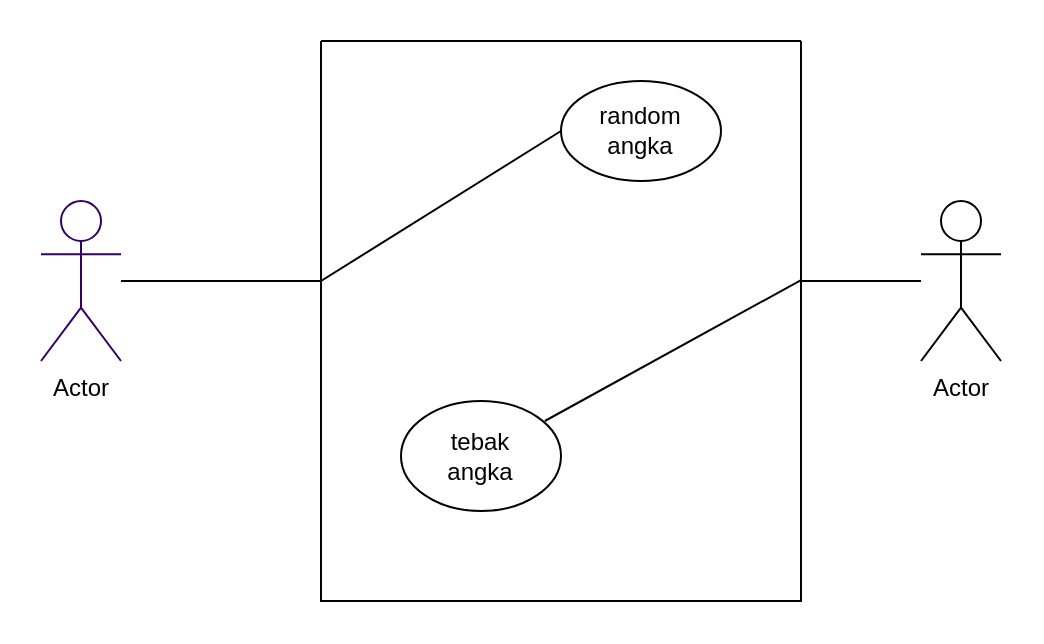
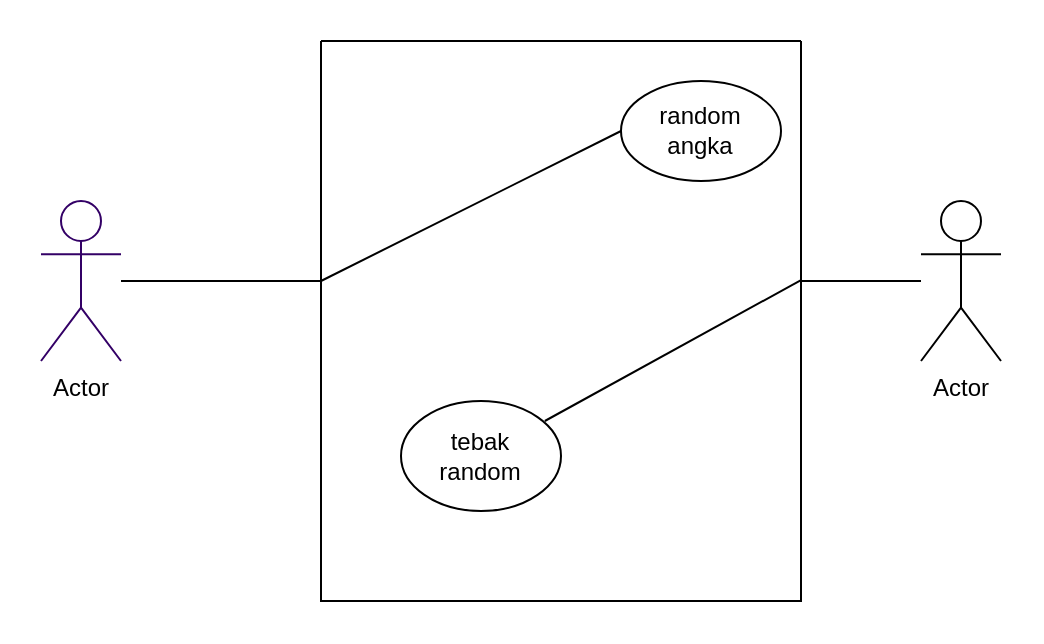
node "random angka": moved (641, 131) -> (701, 131)
node "tebak angka": label "tebak angka" -> "tebak random"
